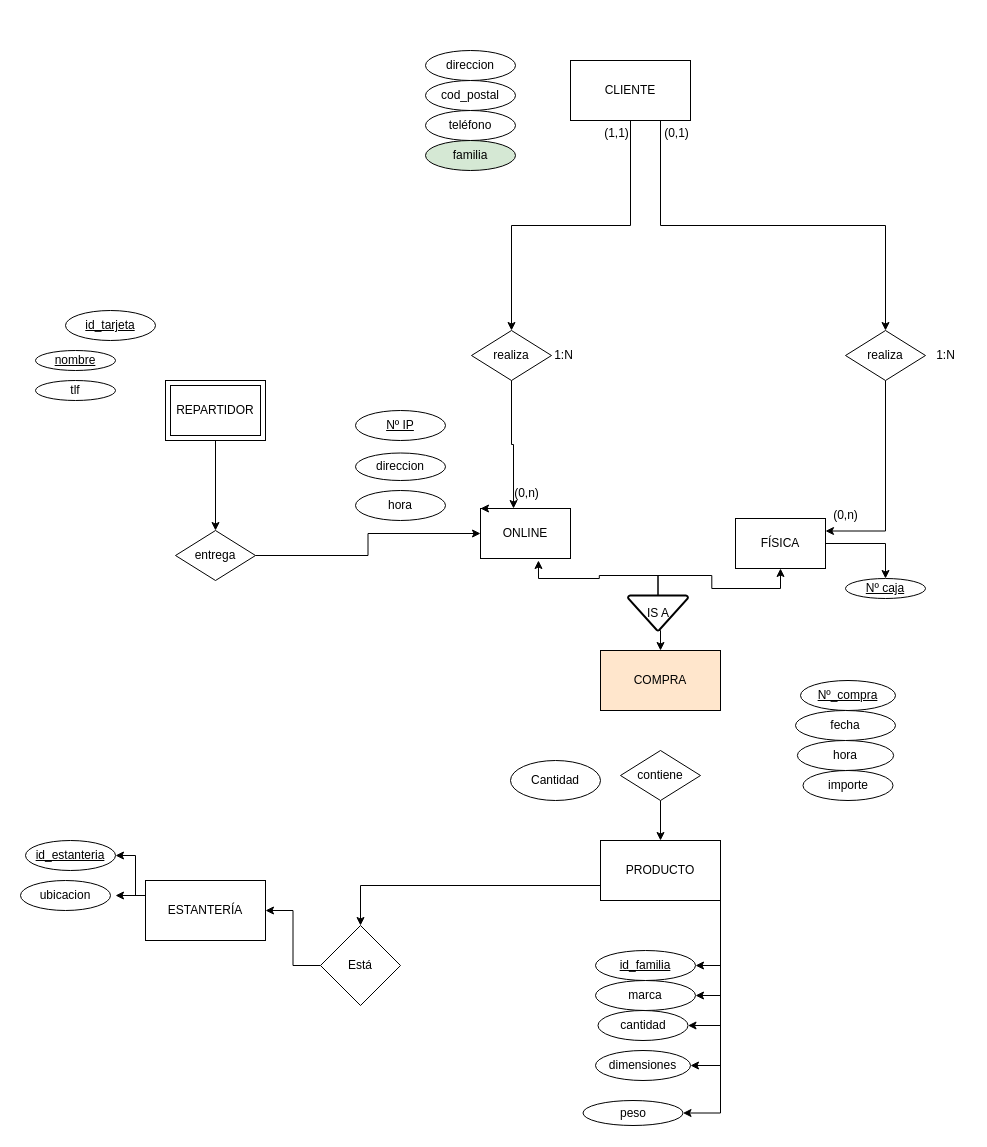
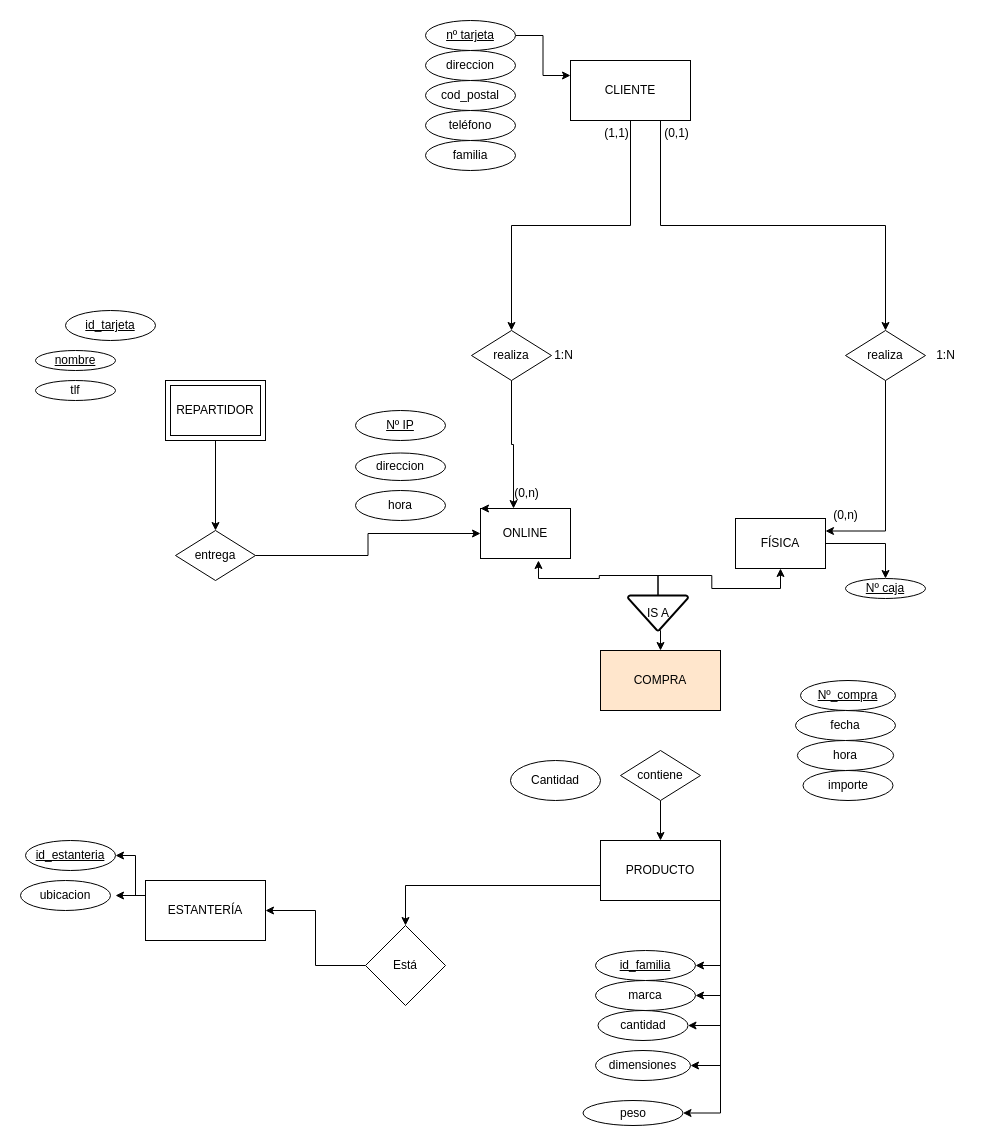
node "nº tarjeta": added
edge "nº tarjeta" -> "CLIENTE": added
node "familia": fillcolor #d5e8d4 -> #ffffff
node "Está": moved (361, 966) -> (406, 966)
